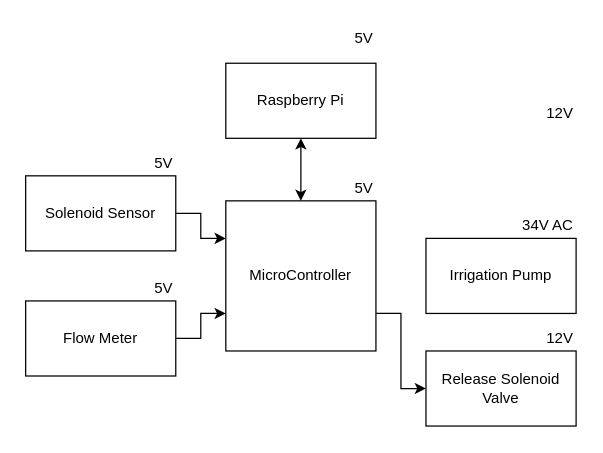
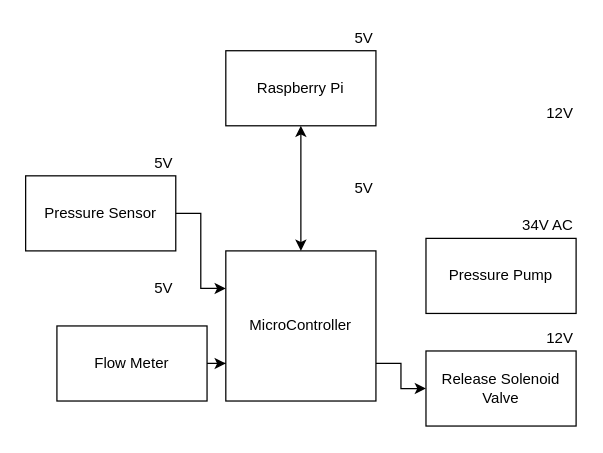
node "Raspberry Pi": moved (301, 101) -> (301, 88)
node "Solenoid Sensor": label "Solenoid Sensor" -> "Pressure Sensor"
node "MicroController": moved (301, 276) -> (301, 326)
node "Irrigation Pump": label "Irrigation Pump" -> "Pressure Pump"
node "Flow Meter": moved (101, 338) -> (132, 363)
